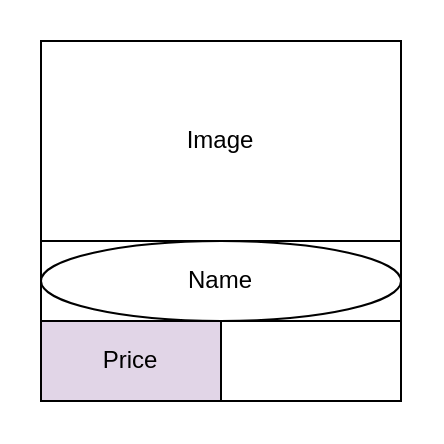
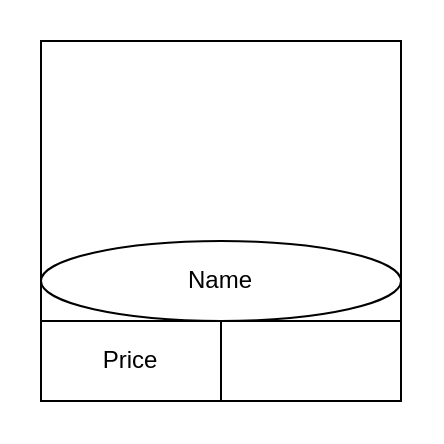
node "Image": removed
node "Price": fillcolor #e1d5e7 -> #ffffff
